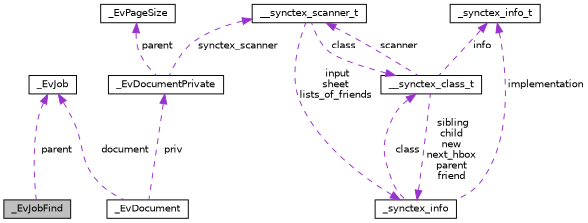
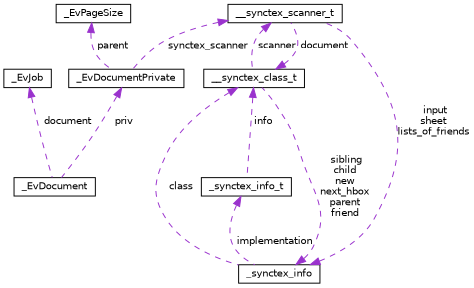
edge "__synctex_scanner_t" -> "__synctex_class_t": label " class" -> " document"
edge "__synctex_class_t" -> "_synctex_info_t": reversed
node "_EvJobFind": removed
